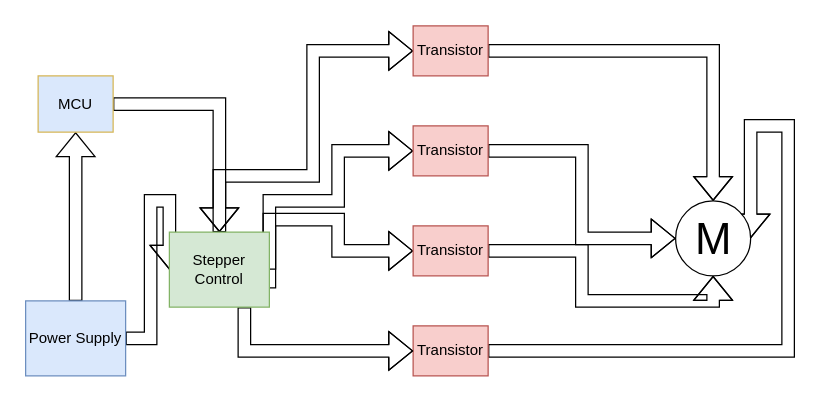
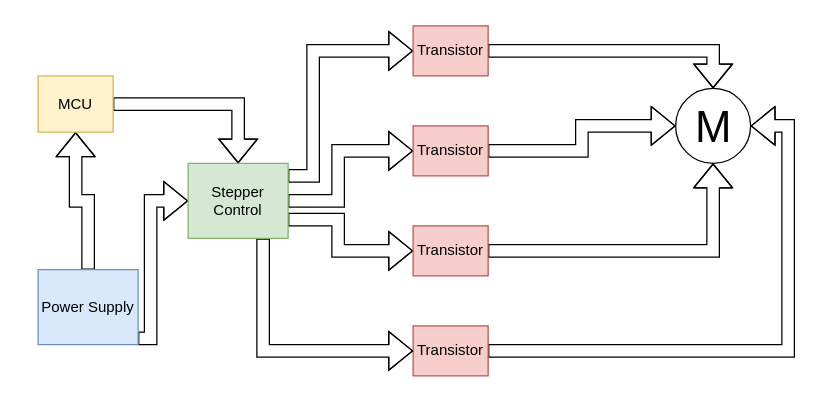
node "MCU": fillcolor #dae8fc -> #fff2cc
node "M": moved (713, 238) -> (713, 126)
node "Stepper Control": moved (219, 269) -> (238, 201)
node "Power Supply": moved (76, 338) -> (88, 307)
